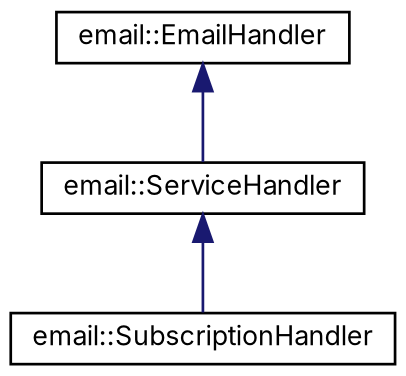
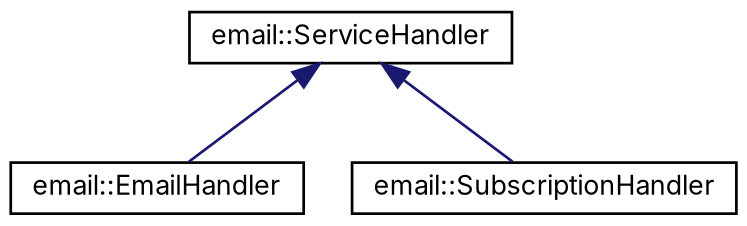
edge "email::ServiceHandler" -> "email::EmailHandler": reversed
